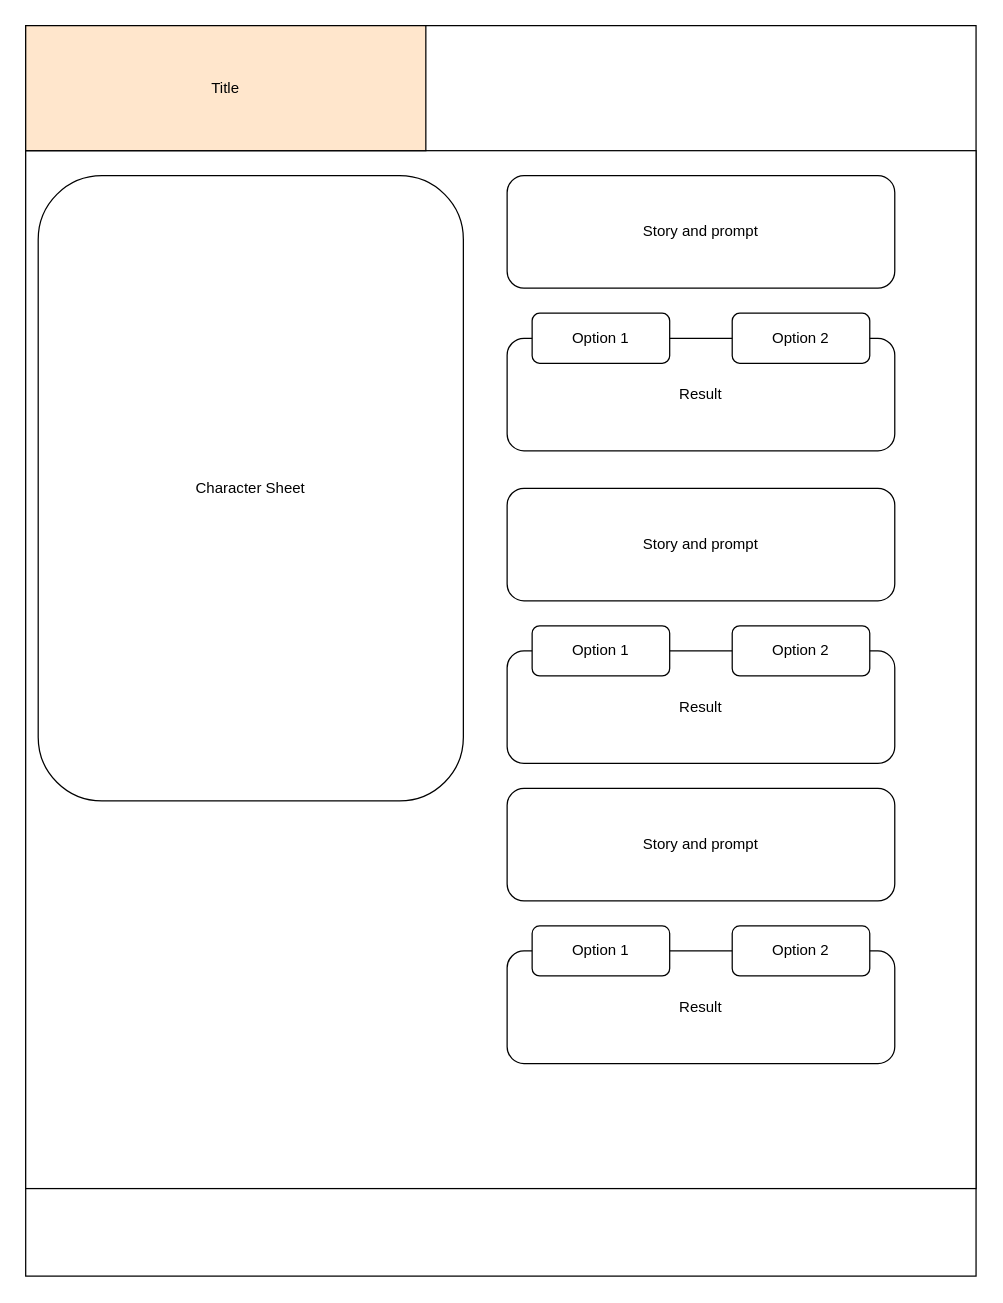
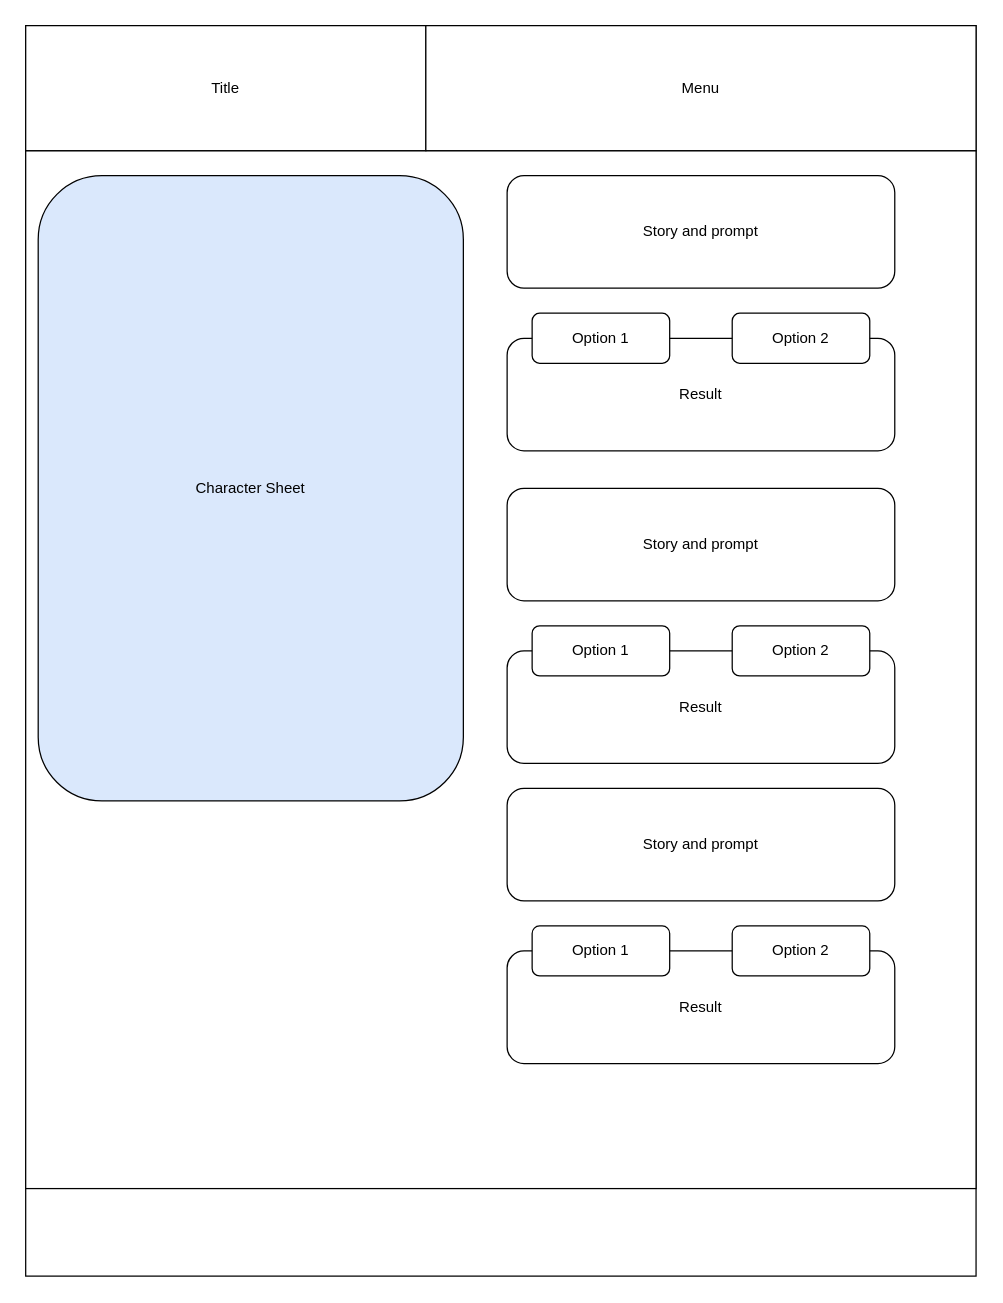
node "Title": fillcolor #ffe6cc -> #ffffff
node "Menu": added
node "Character Sheet": fillcolor #ffffff -> #dae8fc
